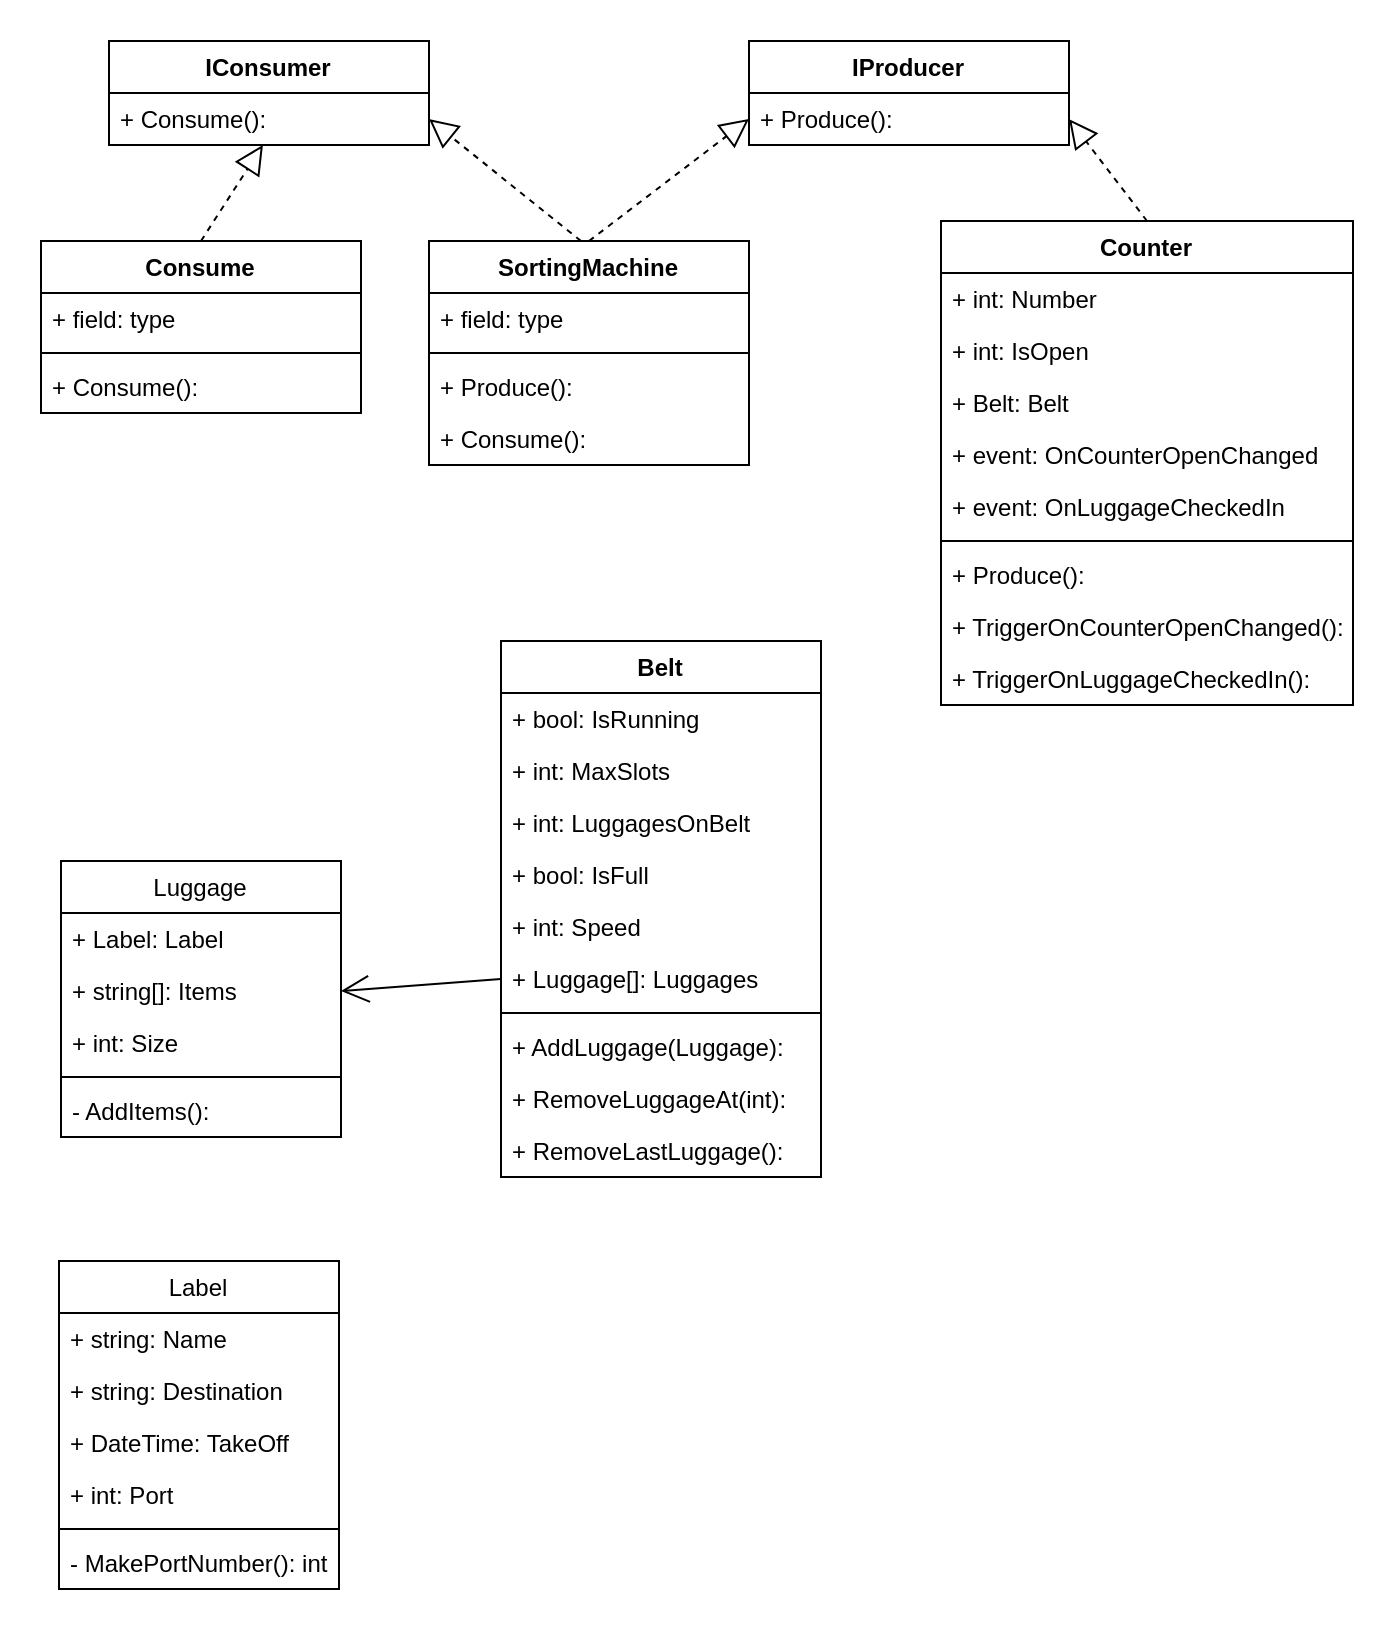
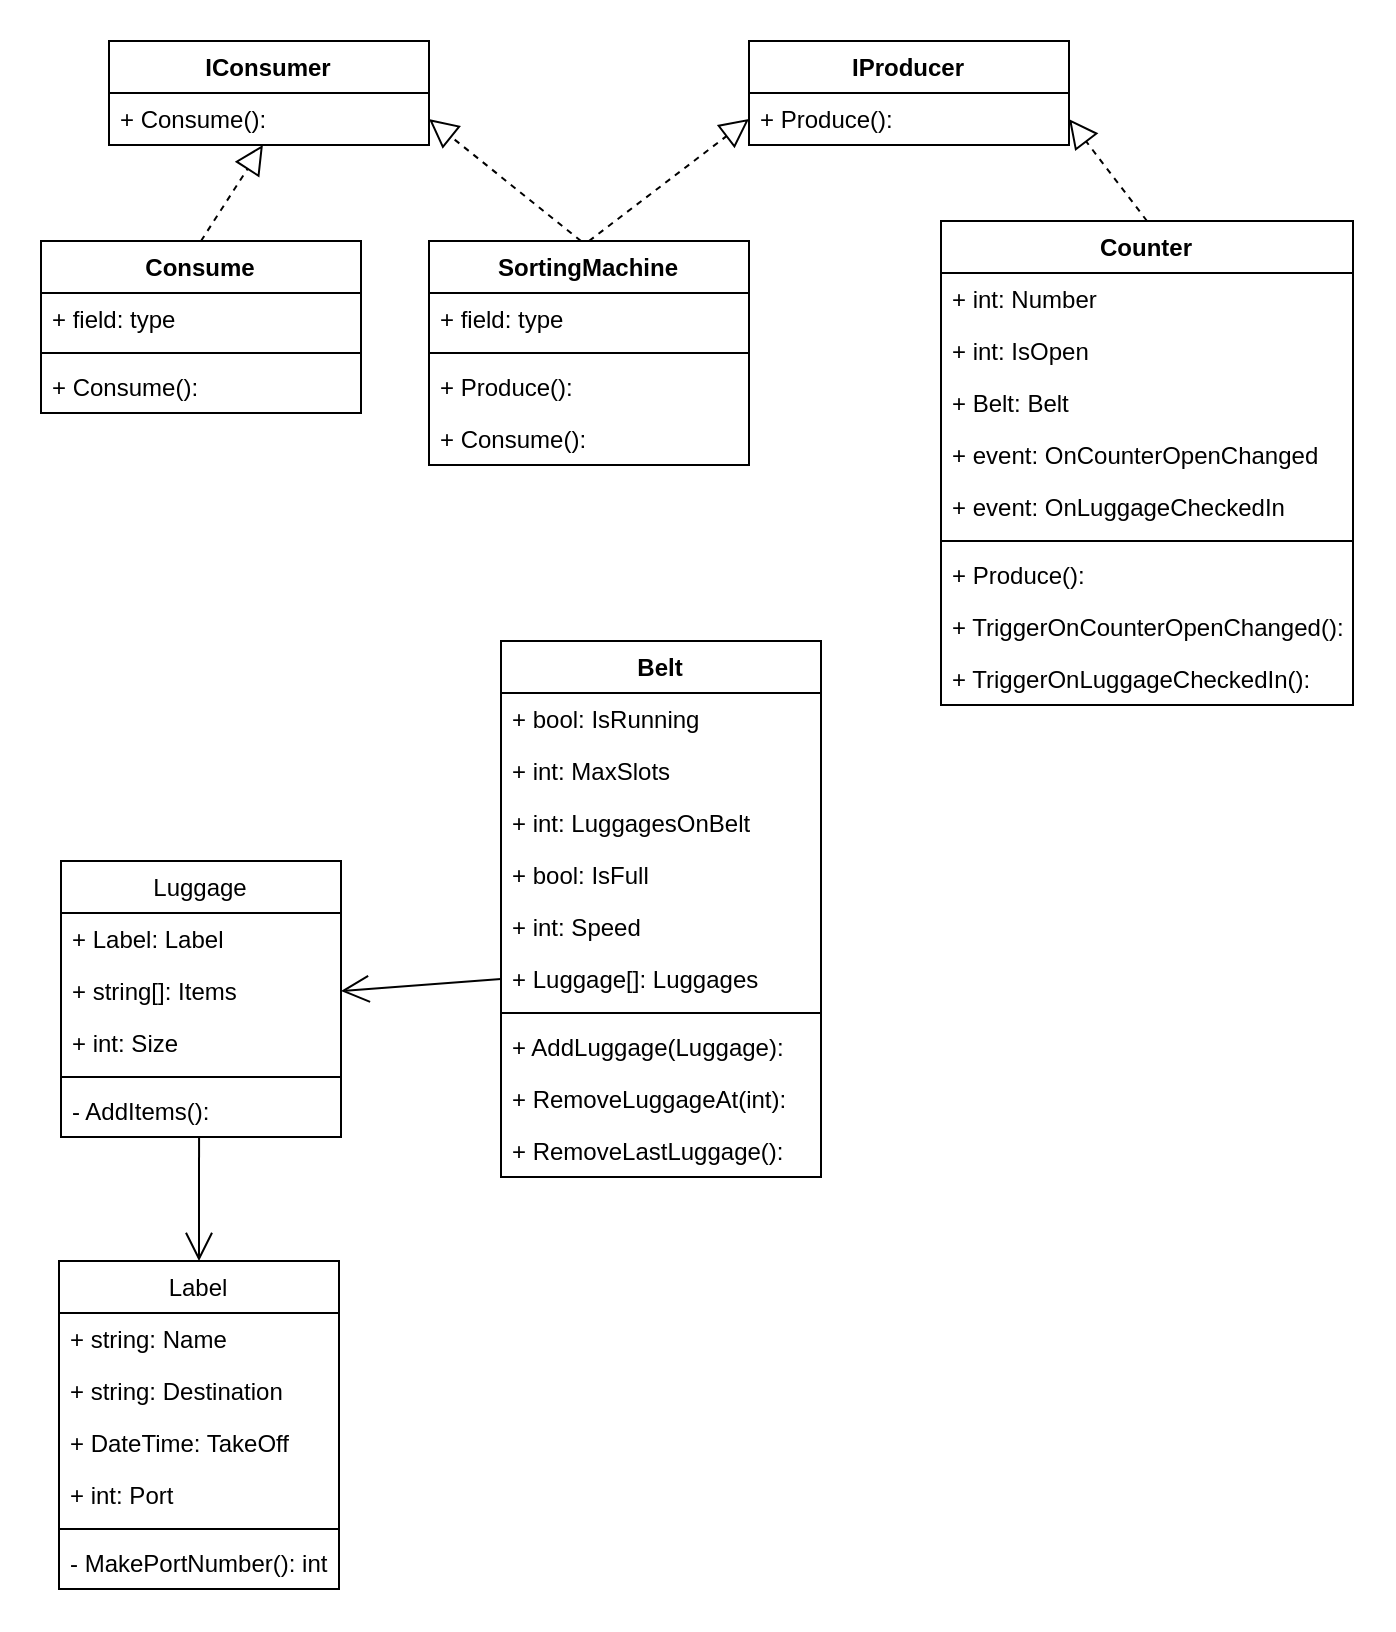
edge "- AddItems():" -> "Label": added
